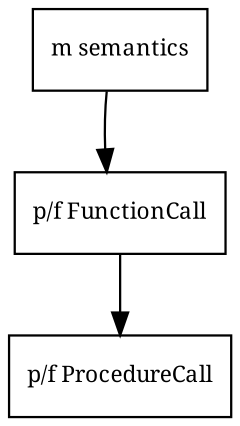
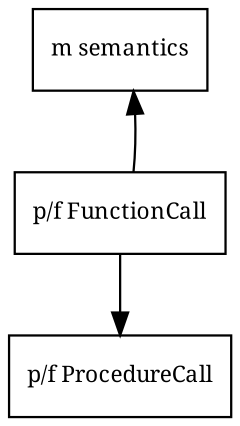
edge "m semantics" -> "p/f FunctionCall": reversed
